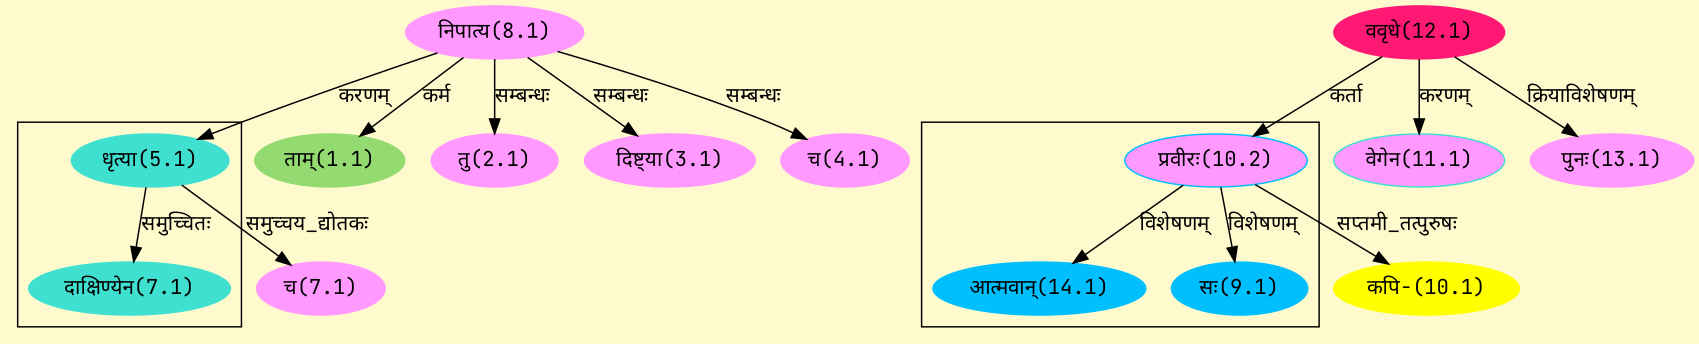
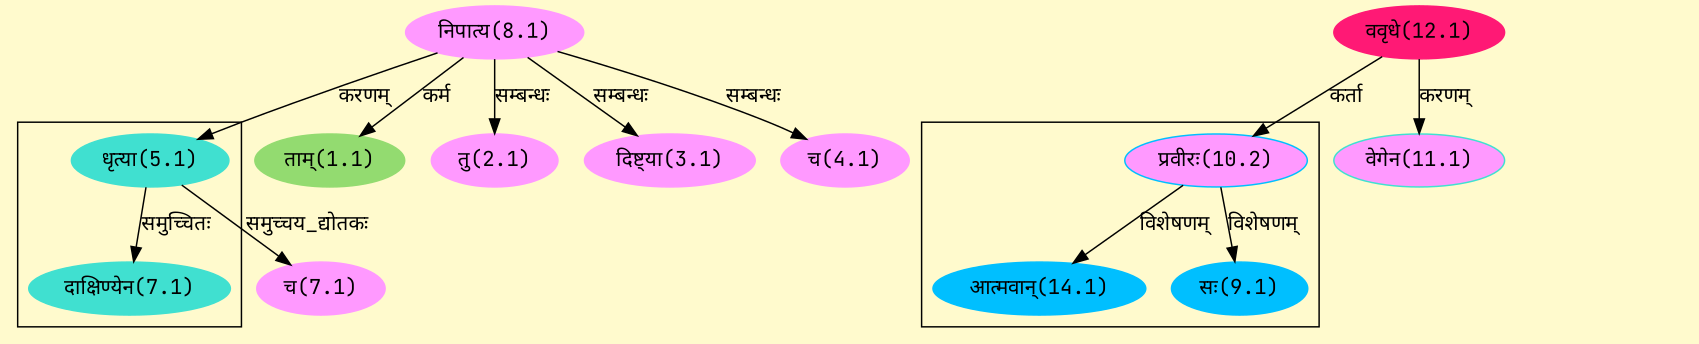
node "पुनः(13.1)": removed
node "कपि-(10.1)": removed
